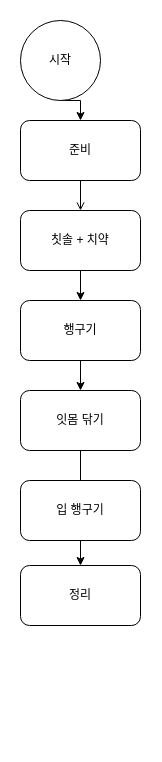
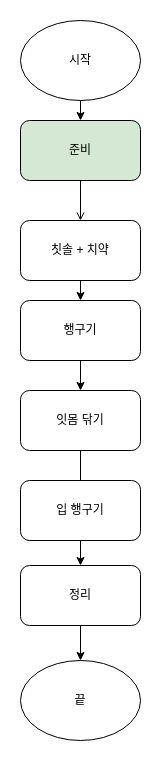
node "시작": size 80x80 -> 120x80
node "준비": fillcolor #ffffff -> #d5e8d4
node "칫솔 + 치약": moved (81, 241) -> (81, 251)
edge "정리" -> "끝": added
node "끝": added
